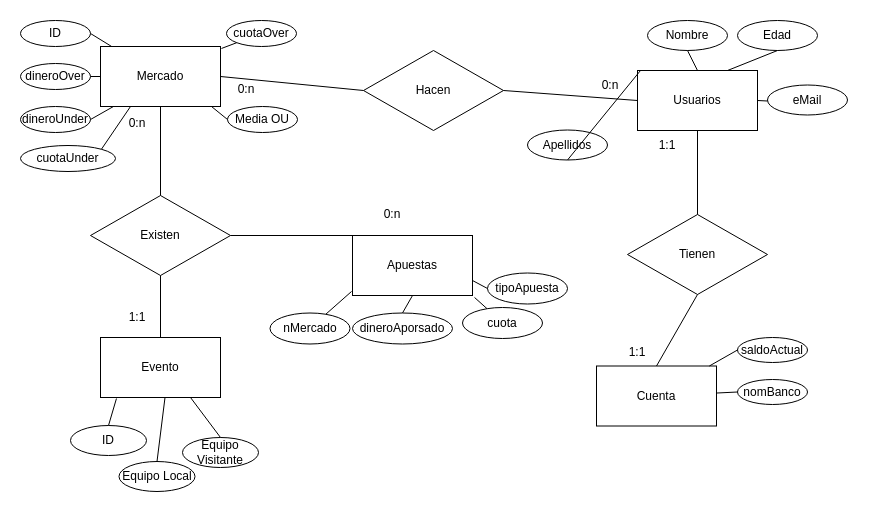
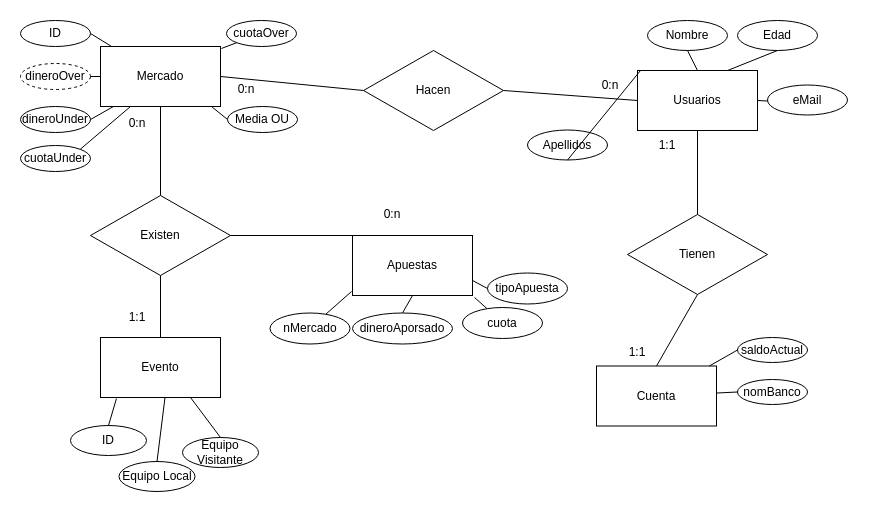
node "dineroOver": style solid -> dashed
node "cuotaUnder": size 95x26 -> 70x26
